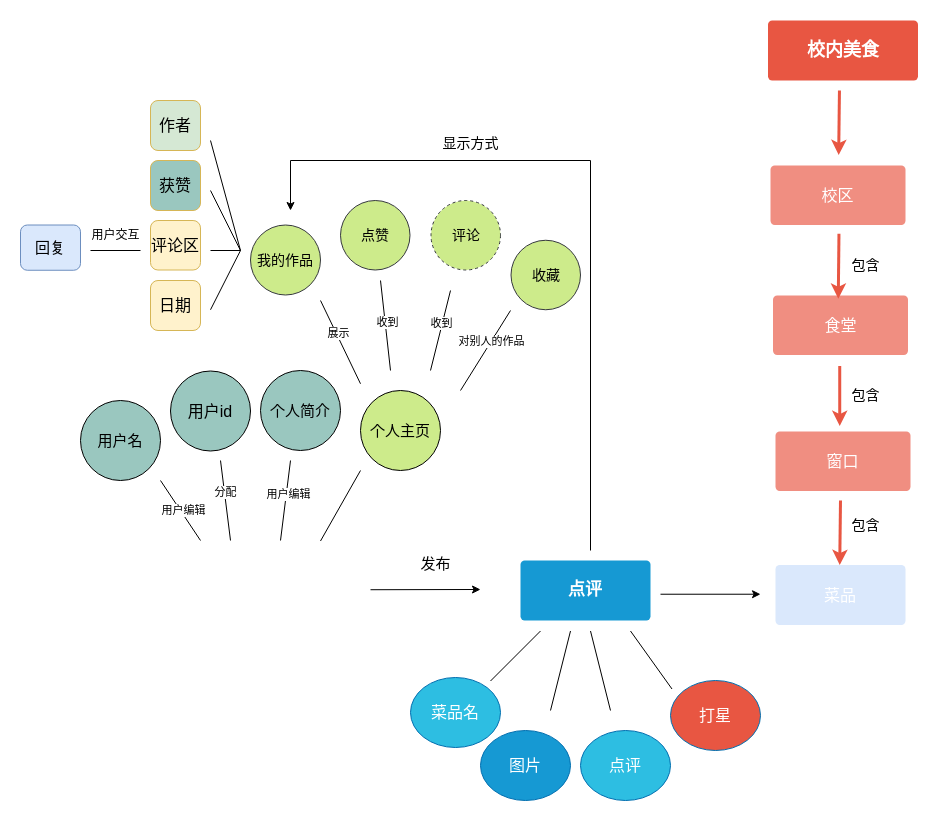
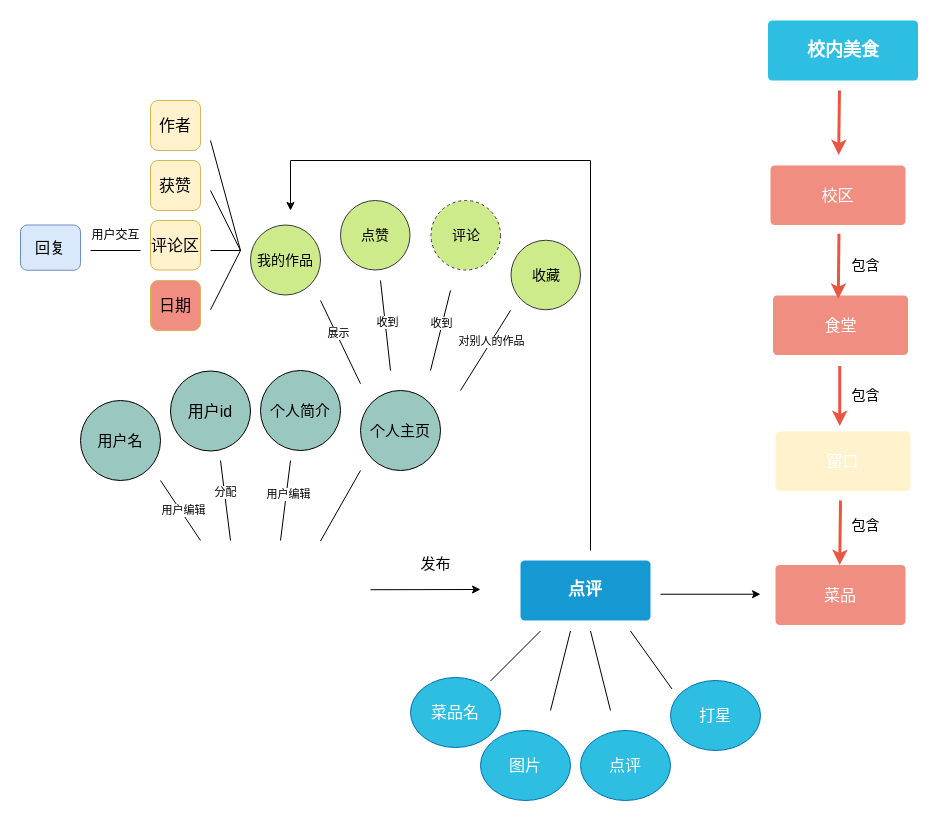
node "校内美食": fillcolor #e85642 -> #2dbee2
node "作者": fillcolor #d5e8d4 -> #fff2cc
node "显示方式": removed
node "获赞": fillcolor #9ac7bf -> #fff2cc
node "日期": fillcolor #fff2cc -> #f08e81
node "个人主页": fillcolor #cdeb8b -> #9ac7bf
node "窗口": fillcolor #f08e81 -> #fff2cc
node "菜品": fillcolor #dae8fc -> #f08e81
node "打星": fillcolor #e85642 -> #2dbee2
node "图片": fillcolor #1699d3 -> #2dbee2
